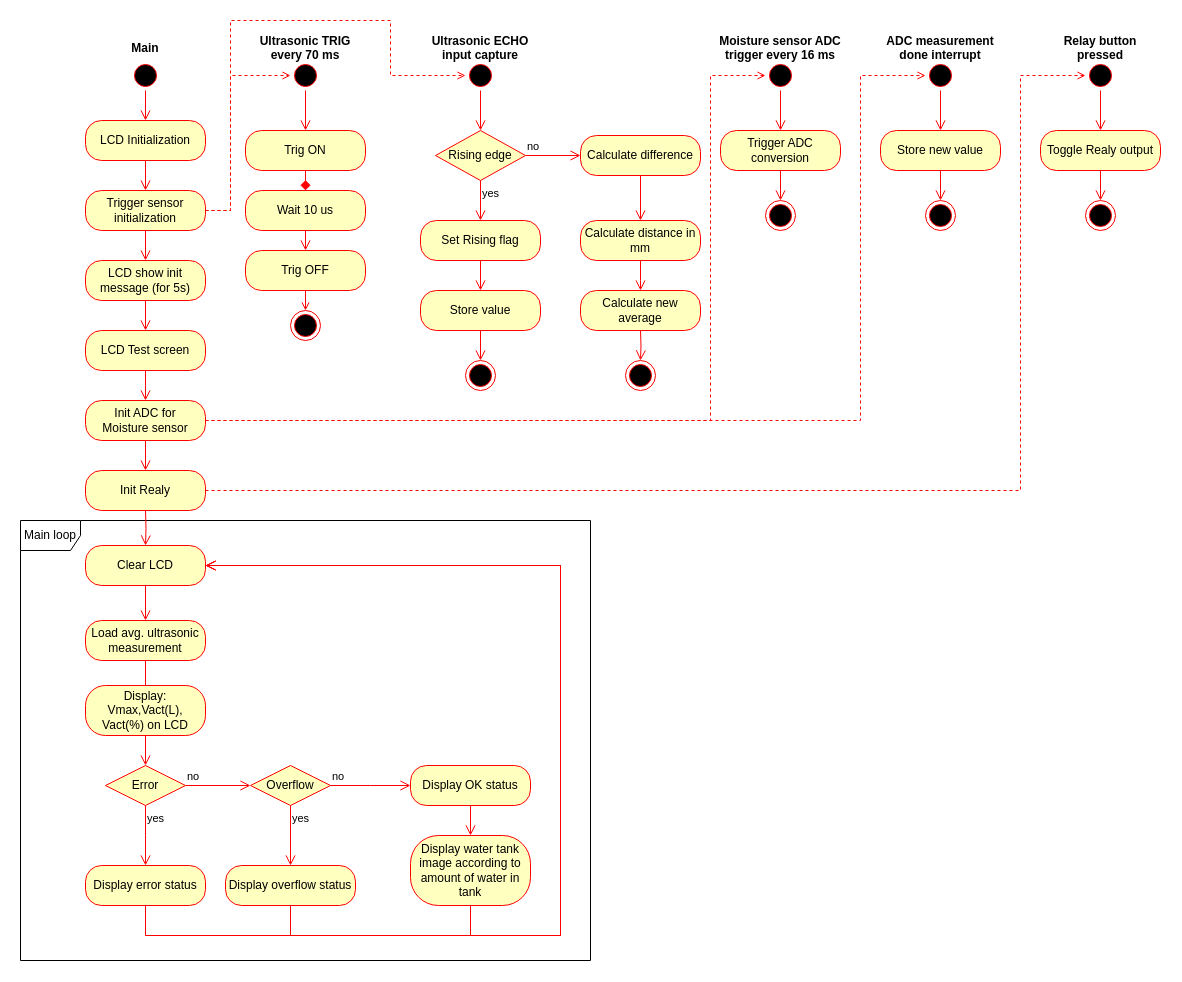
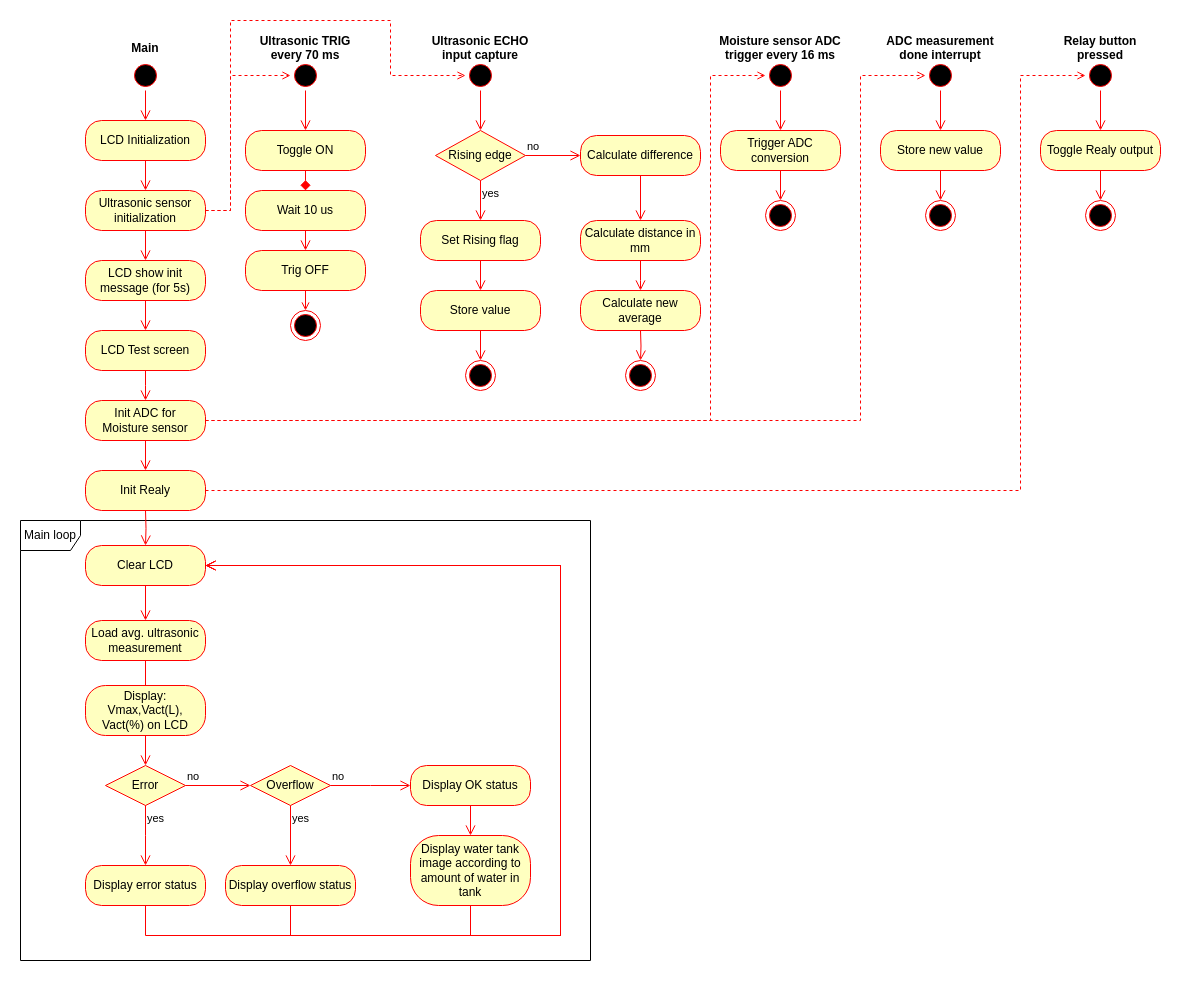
node "Trig ON": label "Trig ON" -> "Toggle ON"
node "Trigger sensor initialization": label "Trigger sensor initialization" -> "Ultrasonic sensor initialization"
